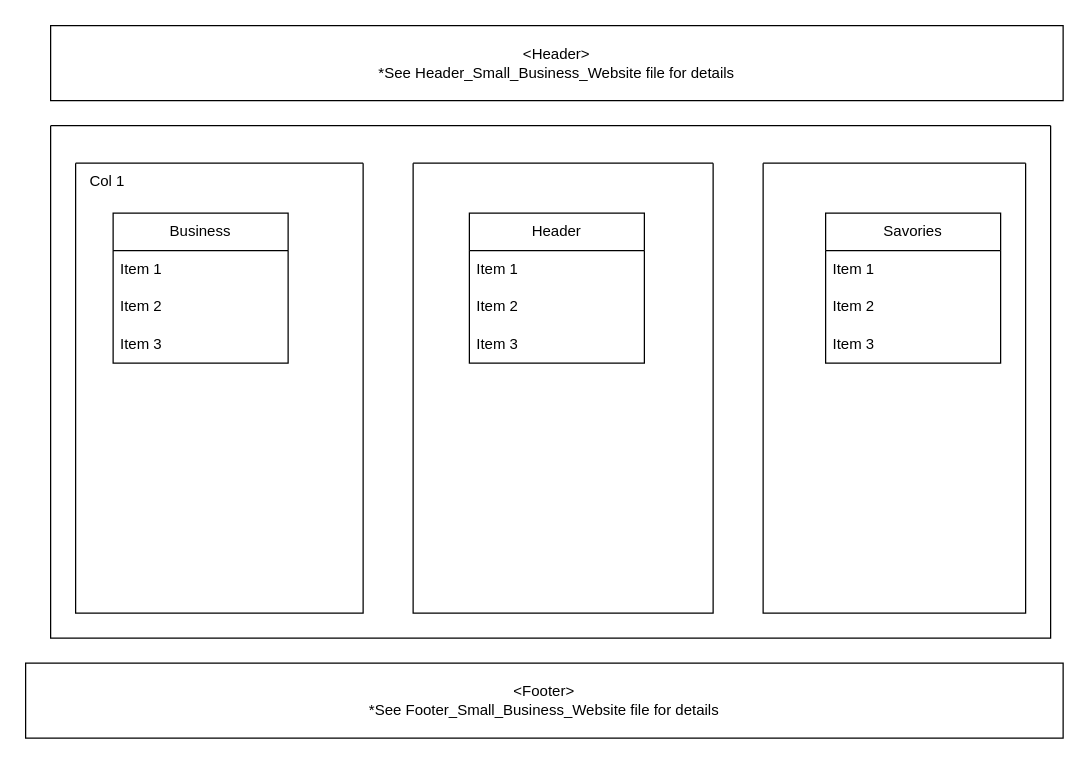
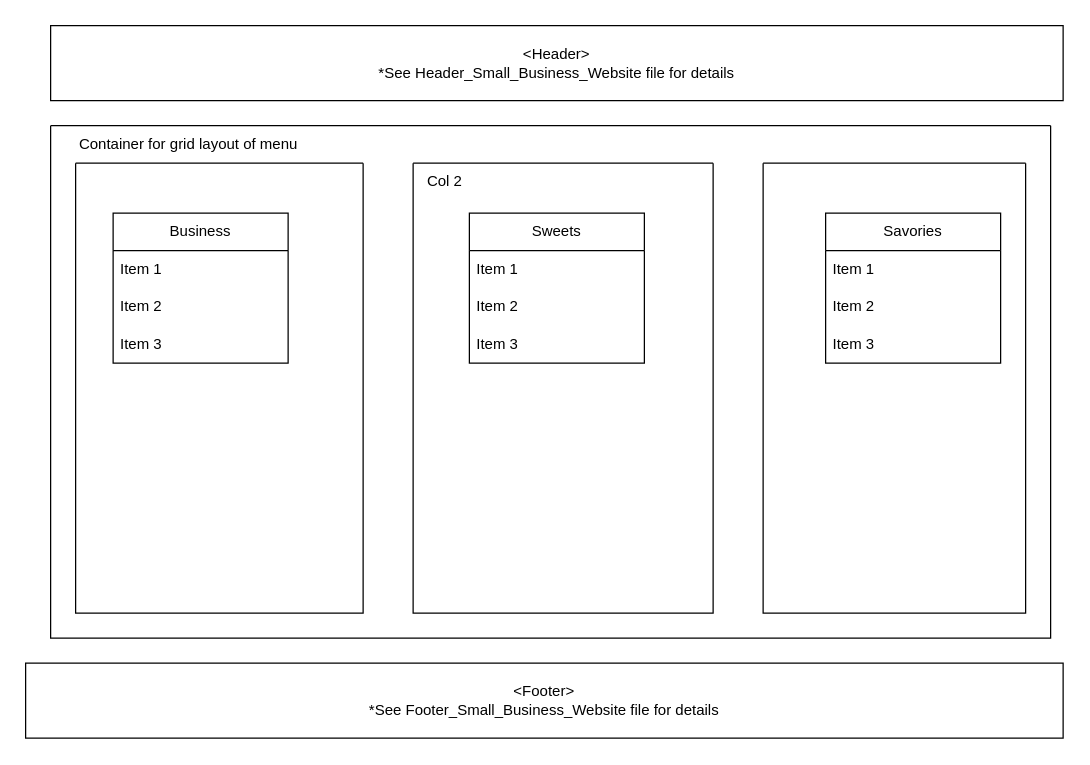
node "Container for grid layout of menu": added
node "Col 1": removed
node "Col 2": added
node "Header": label "Header" -> "Sweets"
